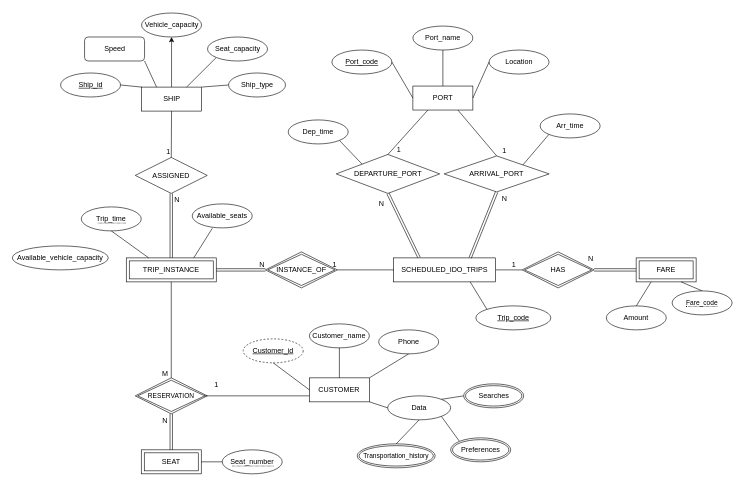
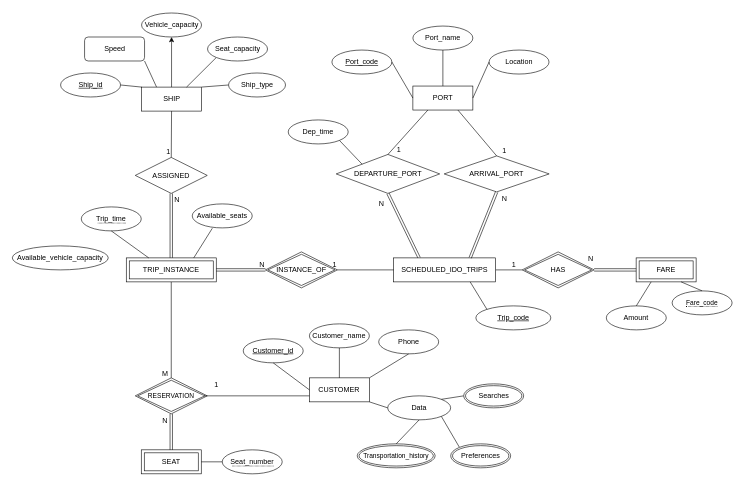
node "Arr_time": removed
edge "Arr_time" -- "ARRIVAL_PORT": removed
node "Customer_id": style dashed -> solid
node "Preferences": moved (481, 450) -> (481, 456)
